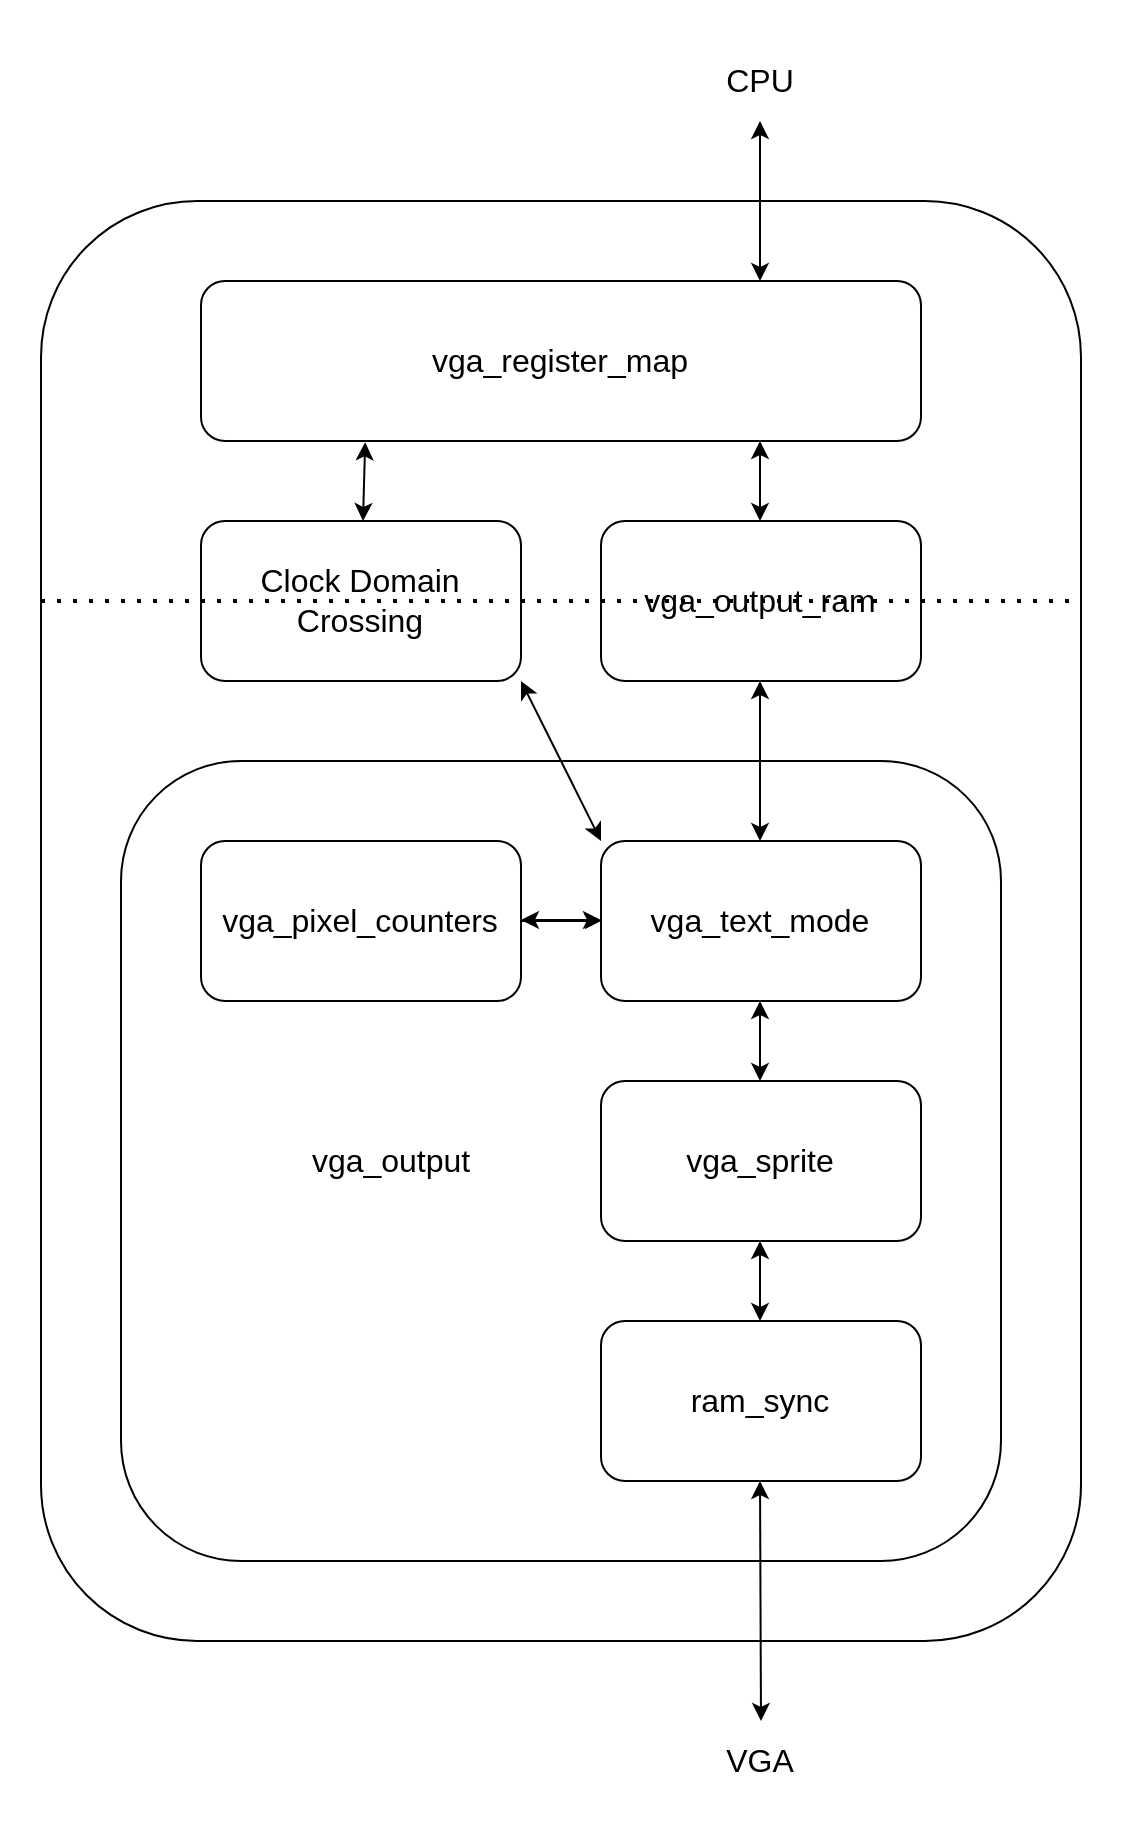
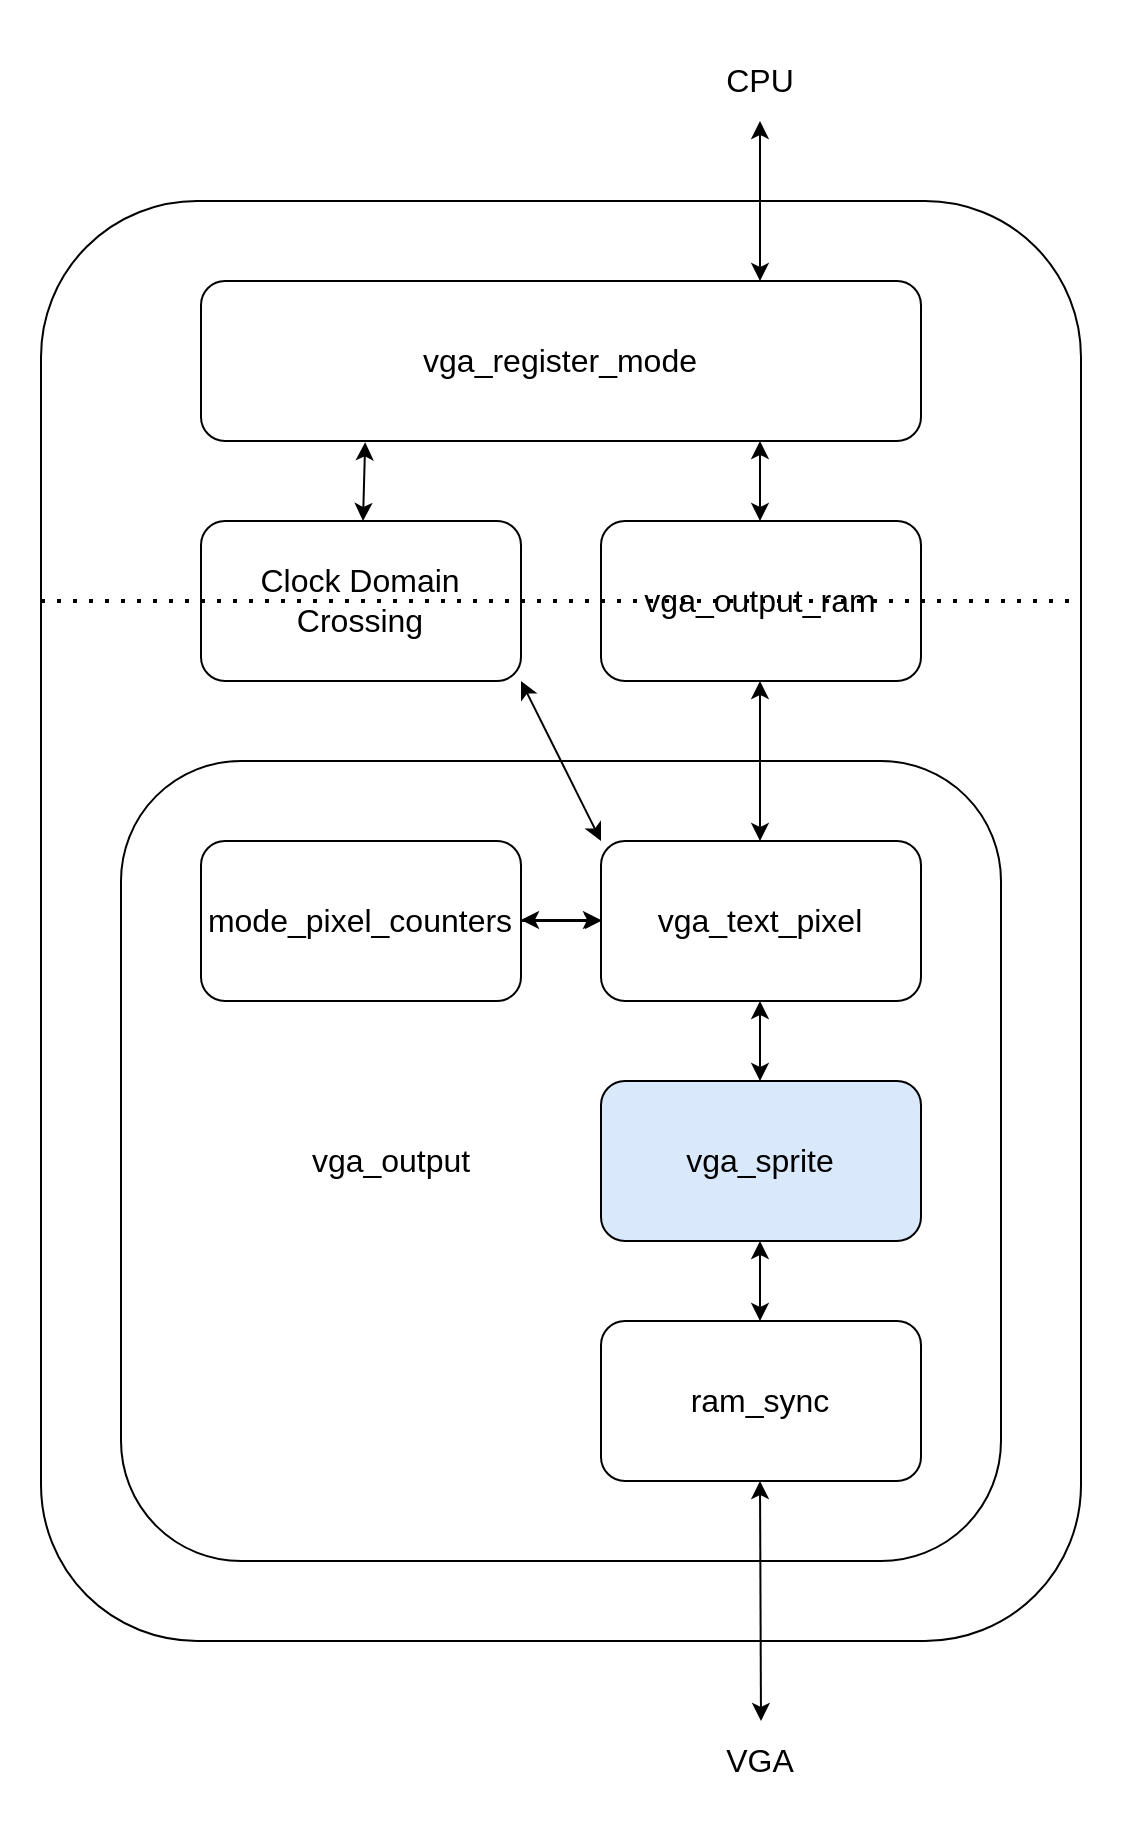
node "vga_register_map": label "vga_register_map" -> "vga_register_mode"
node "vga_pixel_counters": label "vga_pixel_counters" -> "mode_pixel_counters"
node "vga_text_mode": label "vga_text_mode" -> "vga_text_pixel"
node "vga_sprite": fillcolor #ffffff -> #dae8fc
